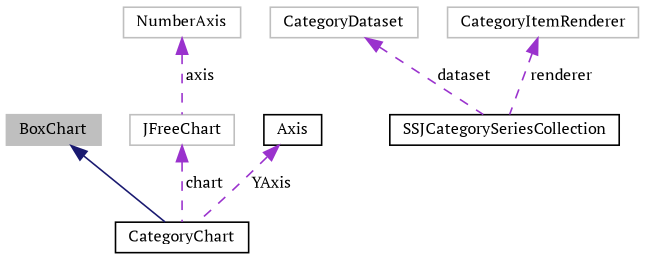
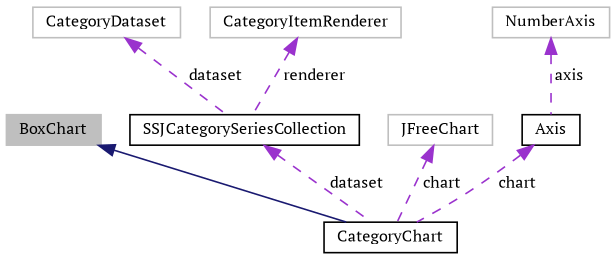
edge "JFreeChart" -> "NumberAxis": now "Axis" -> "NumberAxis"
edge "CategoryChart" -> "Axis": label " YAxis" -> " chart"
edge "CategoryChart" -> "SSJCategorySeriesCollection": added, label "dataset"
